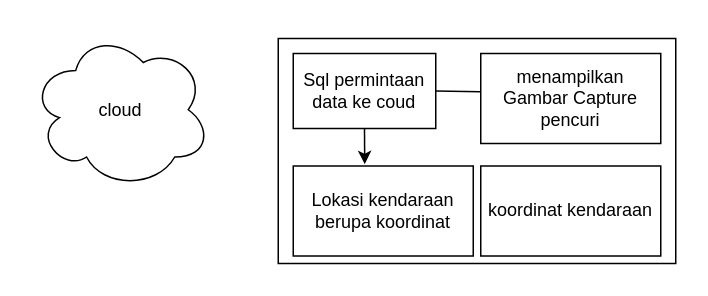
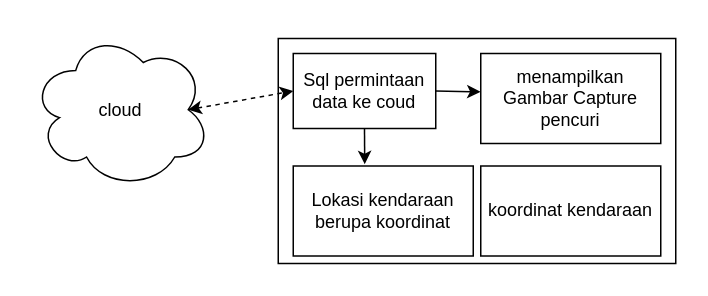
edge "Sql permintaan data ke coud" -- "menampilkan Gambar Capture pencuri": arrowhead none -> classic
edge "Sql permintaan data ke coud" -- "cloud": added
